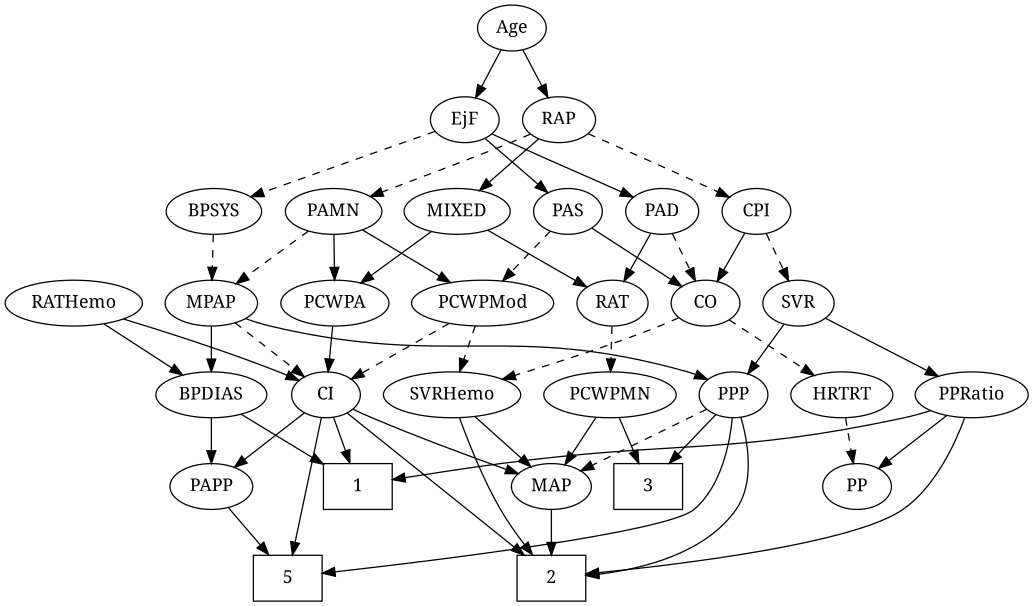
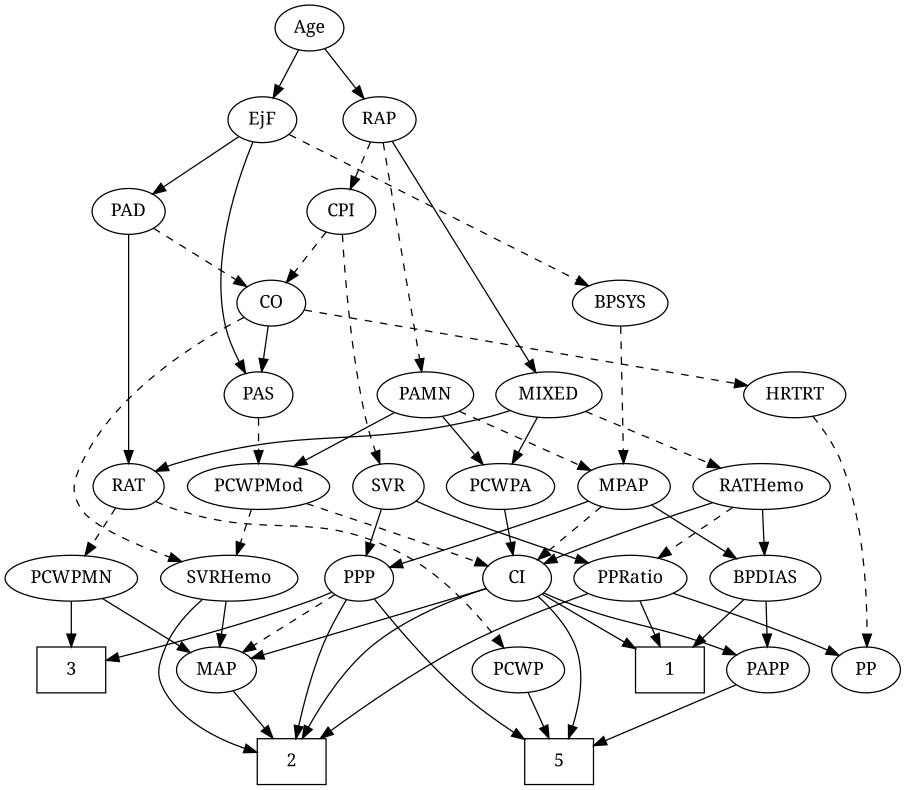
edge "CPI" -> "CO": style solid -> dashed
edge "PAS" -> "CO": reversed
edge "MIXED" -> "RATHemo": added
edge "RATHemo" -> "PPRatio": added
node "PCWP": added
